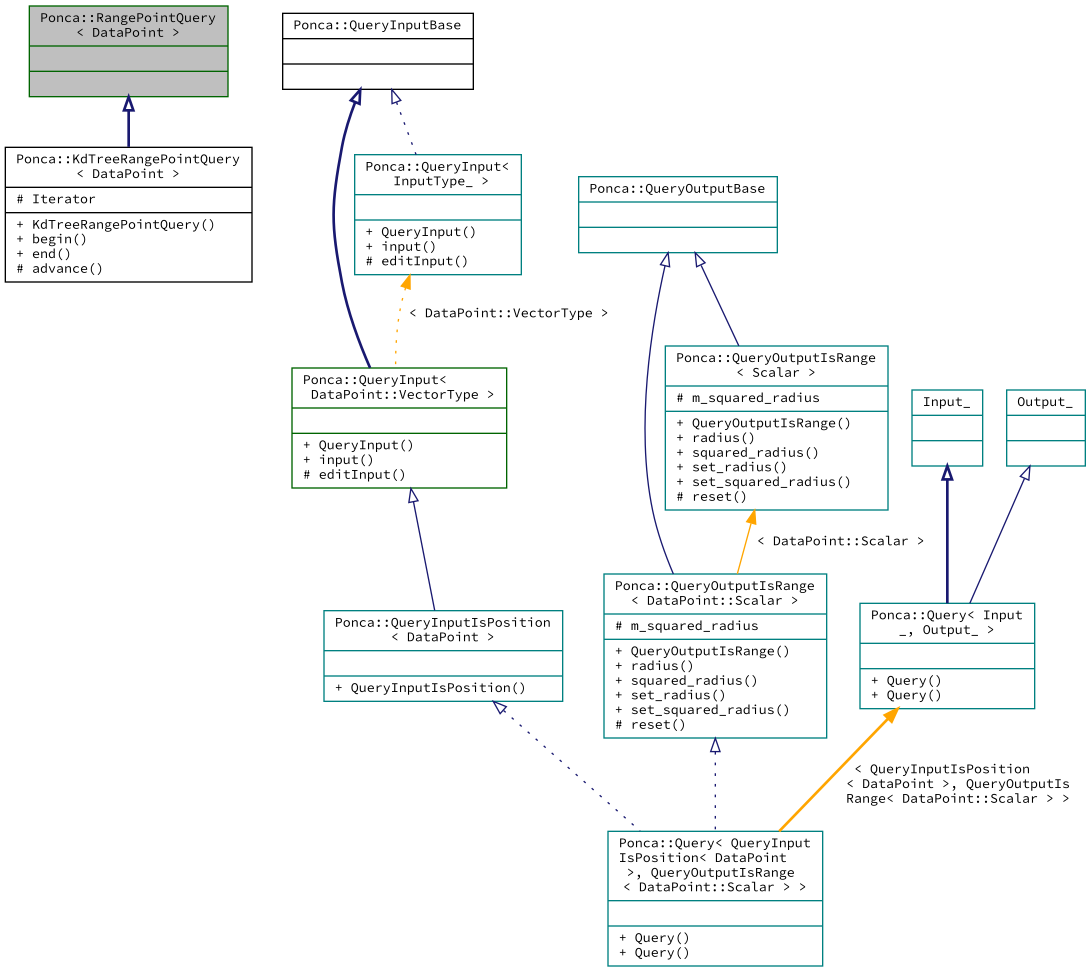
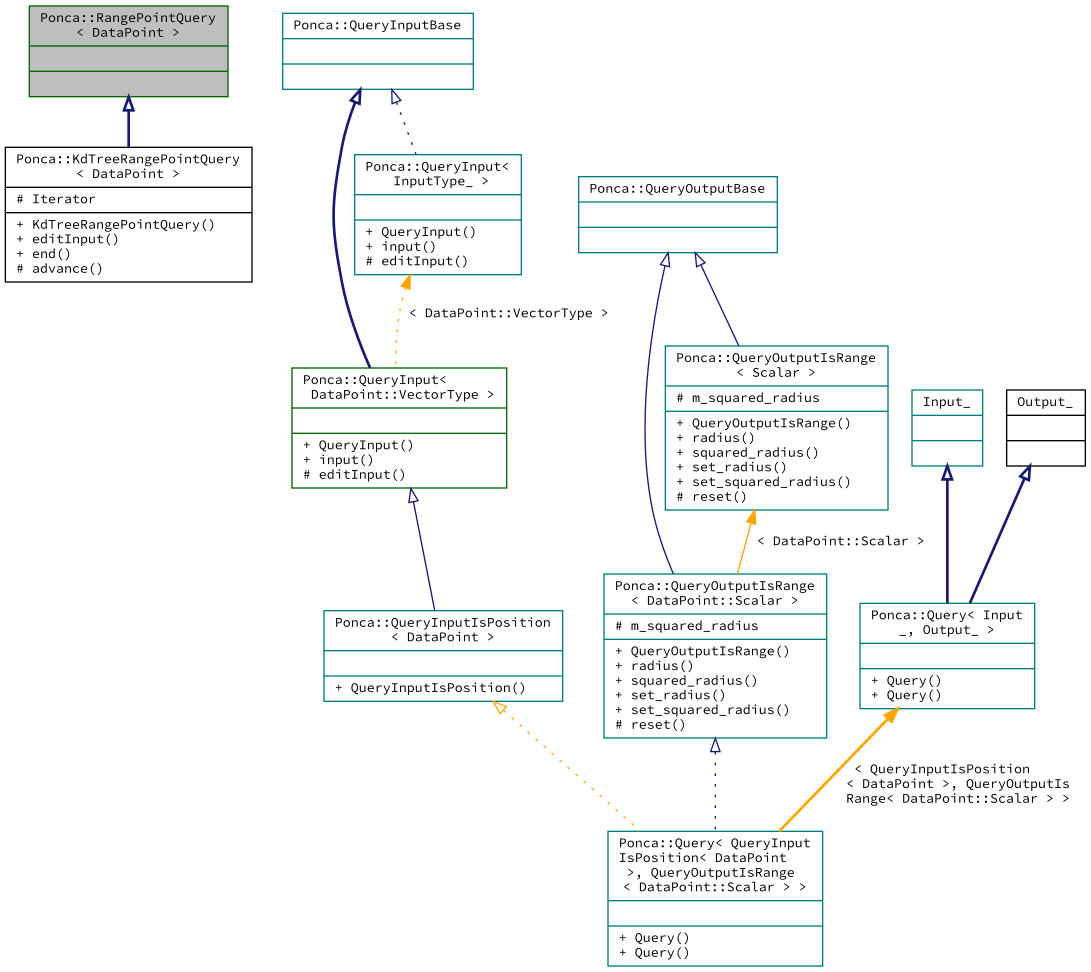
node "Ponca::QueryInputBase": color black -> teal
node "Ponca::KdTreeRangePointQuery": text "+ begin()" -> "+ editInput()"
node "Output_": color teal -> black
edge "Ponca::Query< Input" -> "Output_": style solid -> bold
edge "Ponca::Query< QueryInput" -> "Ponca::QueryInputIsPosition": color midnightblue -> orange
